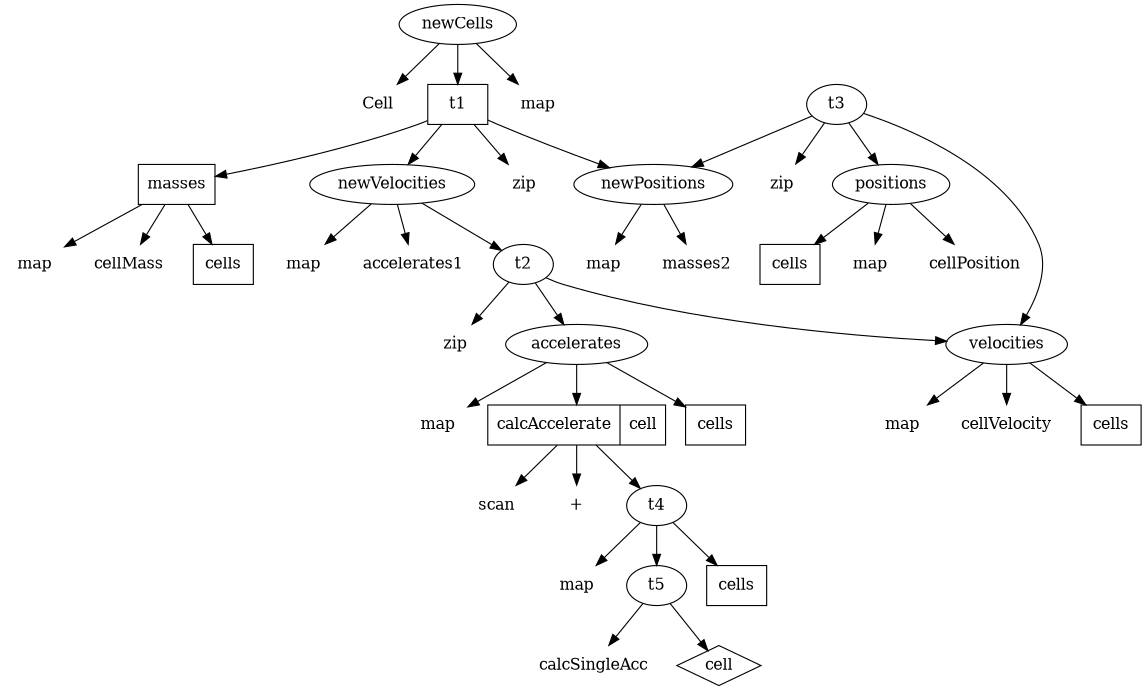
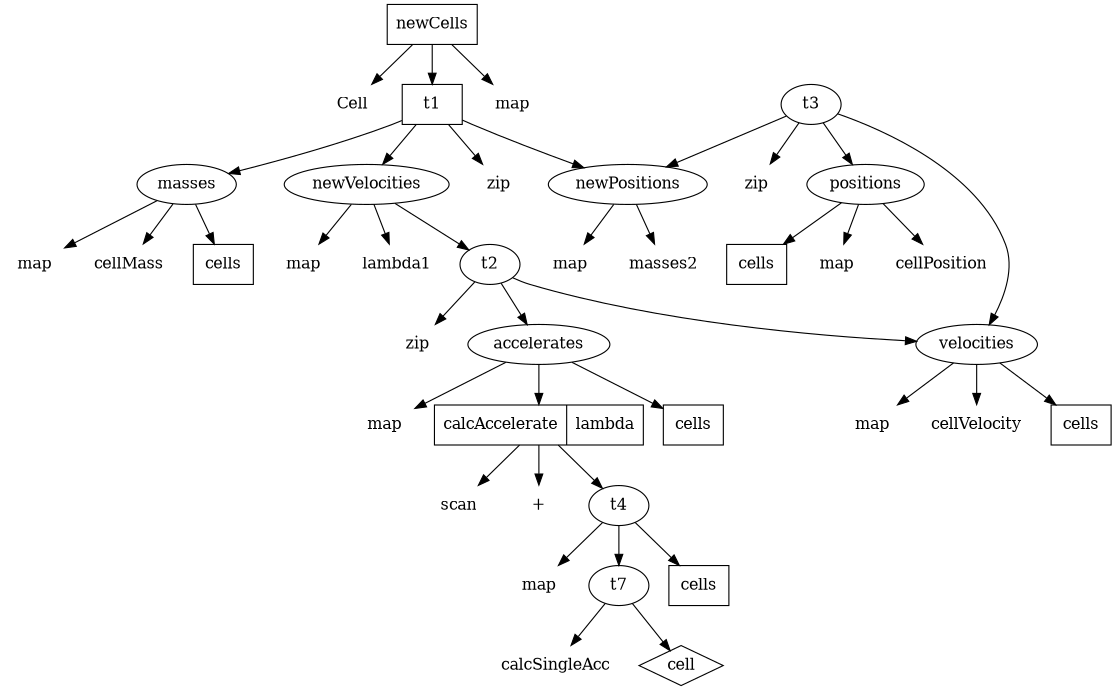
node "newCells": shape ellipse -> box
node "masses": shape box -> ellipse
node "accelerates1": label "accelerates1" -> "lambda1"
node "calcAccelerate": text "cell" -> "lambda"
node "t5": label "t5" -> "t7"
